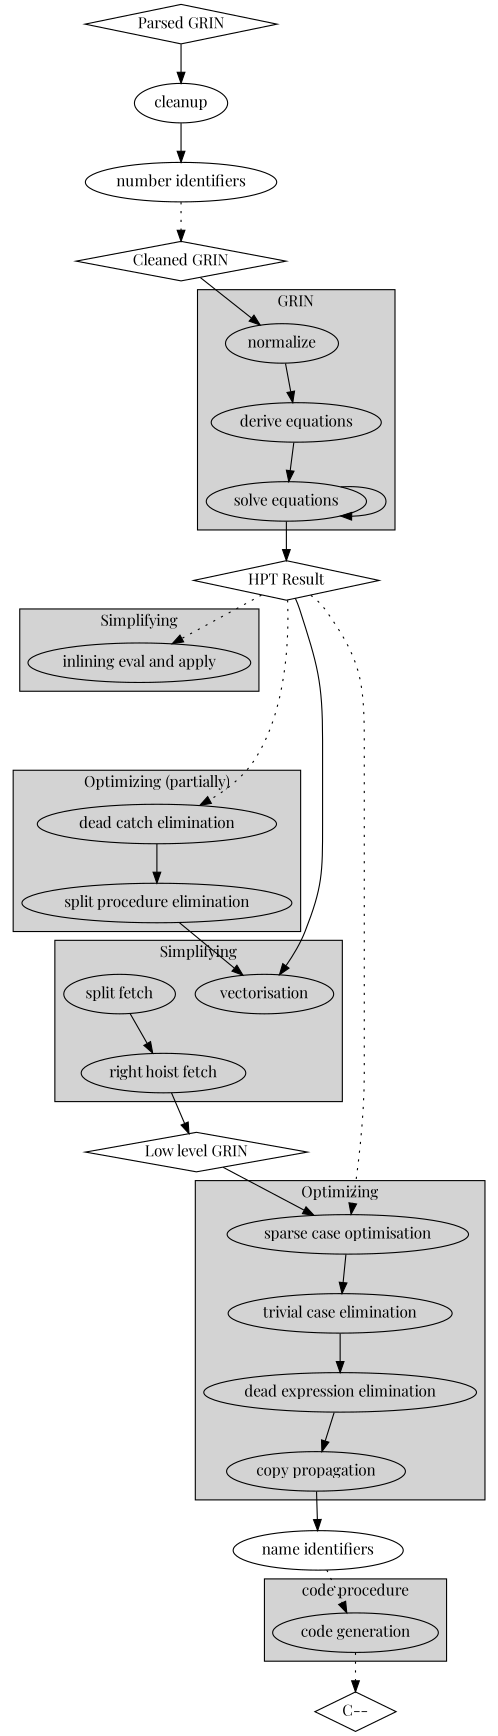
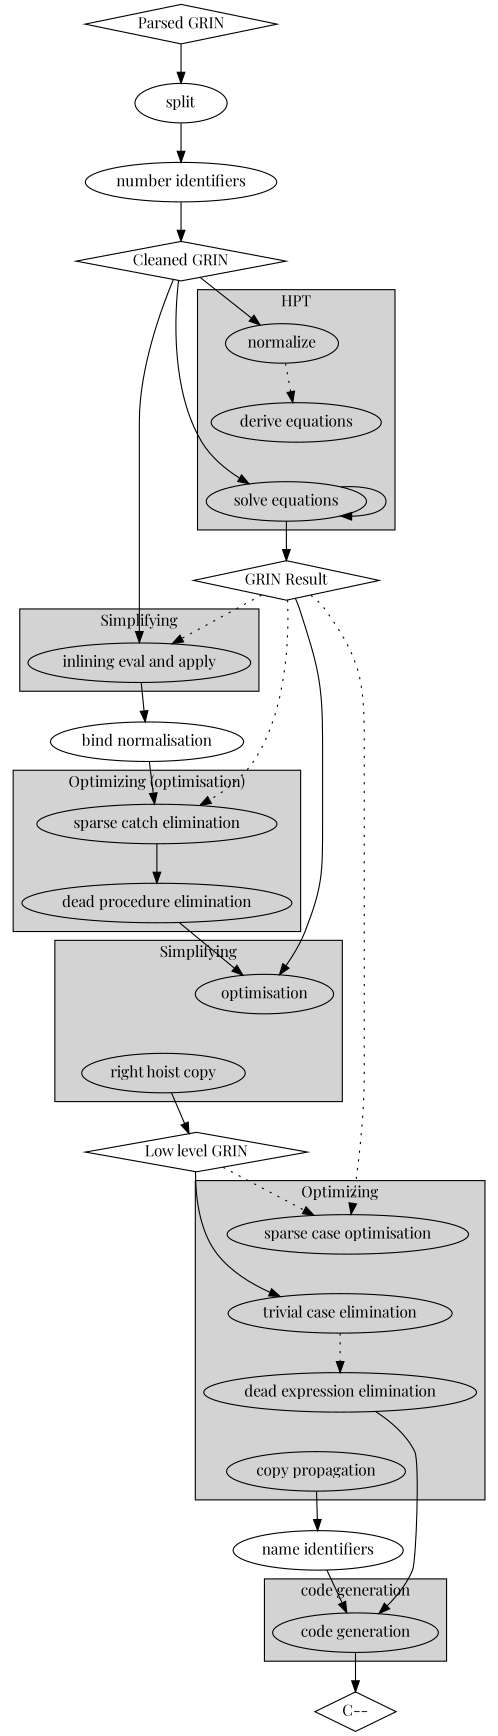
node "cleanup": label "cleanup" -> "split"
edge "number identifiers" -> "Cleaned GRIN": style dotted -> solid
cluster "GRIN": label "GRIN" -> "HPT"
edge "normalize" -> "derive equations": style solid -> dotted
edge "Cleaned GRIN" -> "inlining eval and apply": added
edge "derive equations" -> "solve equations": now "Cleaned GRIN" -> "solve equations"
node "HPT Result": label "HPT Result" -> "GRIN Result"
node "bind normalisation": added
cluster "Optimizing (partially)": label "Optimizing (partially)" -> "Optimizing (optimisation)"
node "dead catch elimination": label "dead catch elimination" -> "sparse catch elimination"
node "split procedure elimination": label "split procedure elimination" -> "dead procedure elimination"
node "split fetch": removed
node "vectorisation": label "vectorisation" -> "optimisation"
node "right hoist fetch": label "right hoist fetch" -> "right hoist copy"
edge "Low level GRIN" -> "sparse case optimisation": style solid -> dotted
edge "sparse case optimisation" -> "trivial case elimination": now "Low level GRIN" -> "trivial case elimination"
edge "trivial case elimination" -> "dead expression elimination": style solid -> dotted
edge "dead expression elimination" -> "copy propagation": now "dead expression elimination" -> "code generation"
edge "name identifiers" -> "code generation": style dotted -> solid
cluster "code procedure": label "code procedure" -> "code generation"
edge "code generation" -> "C--": style dotted -> solid
